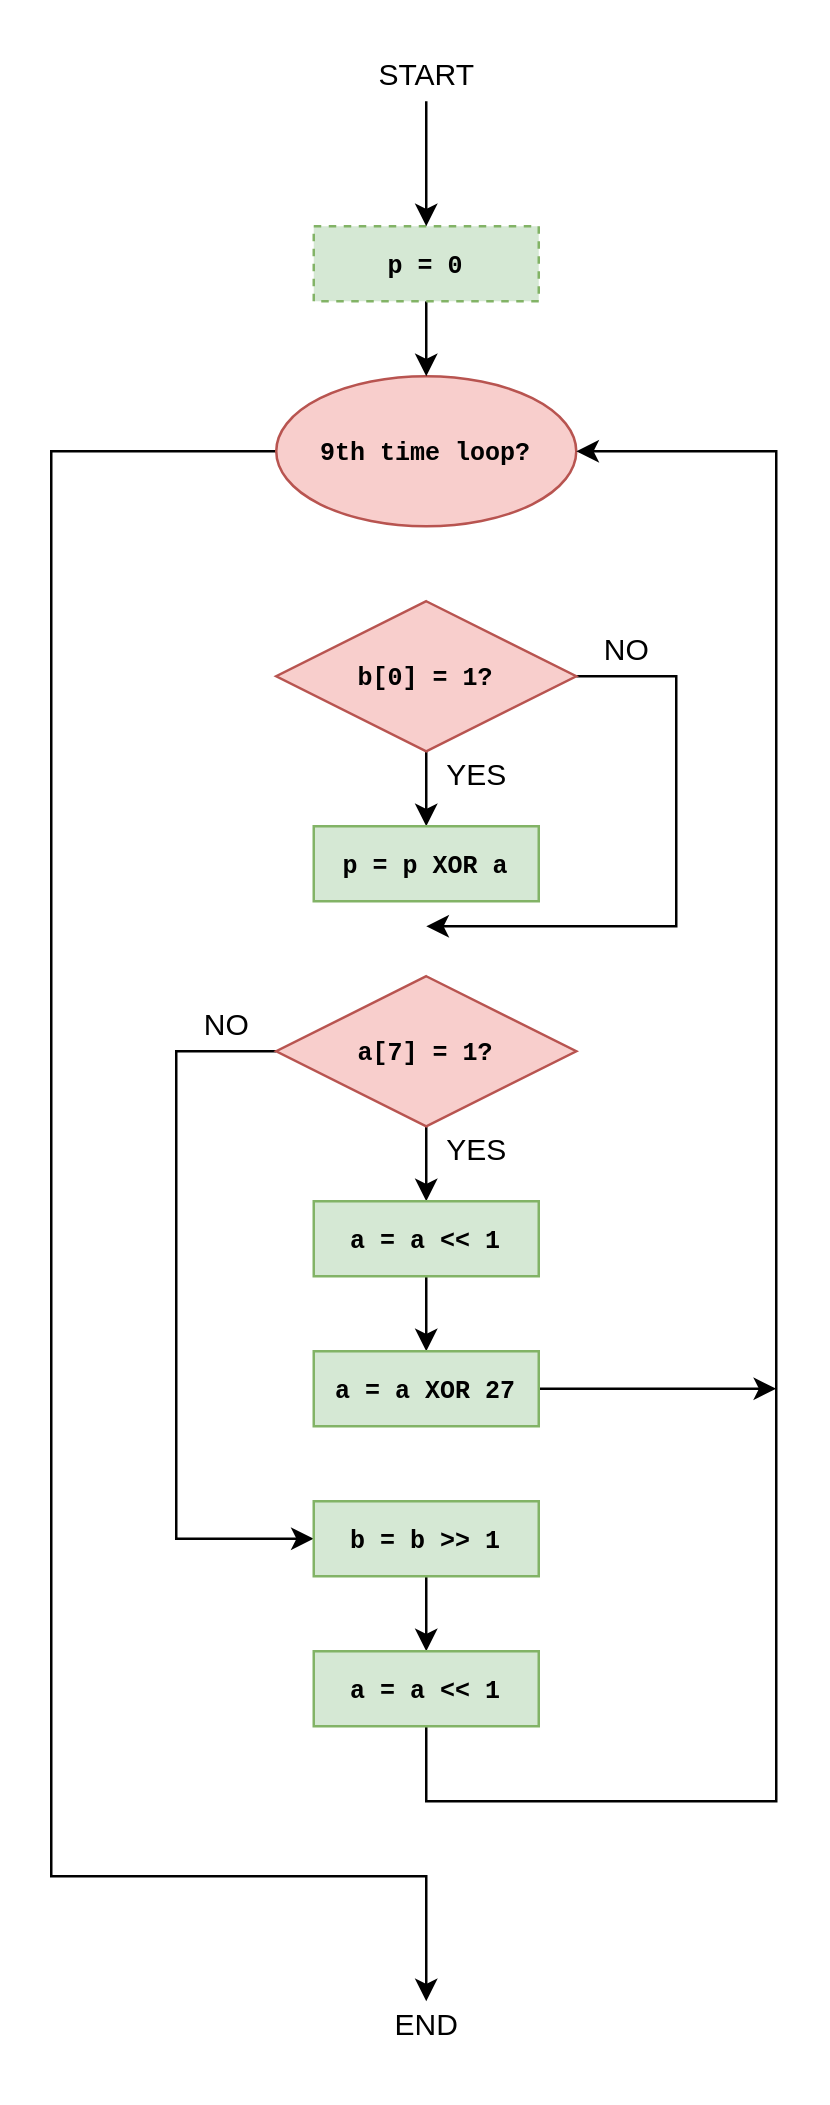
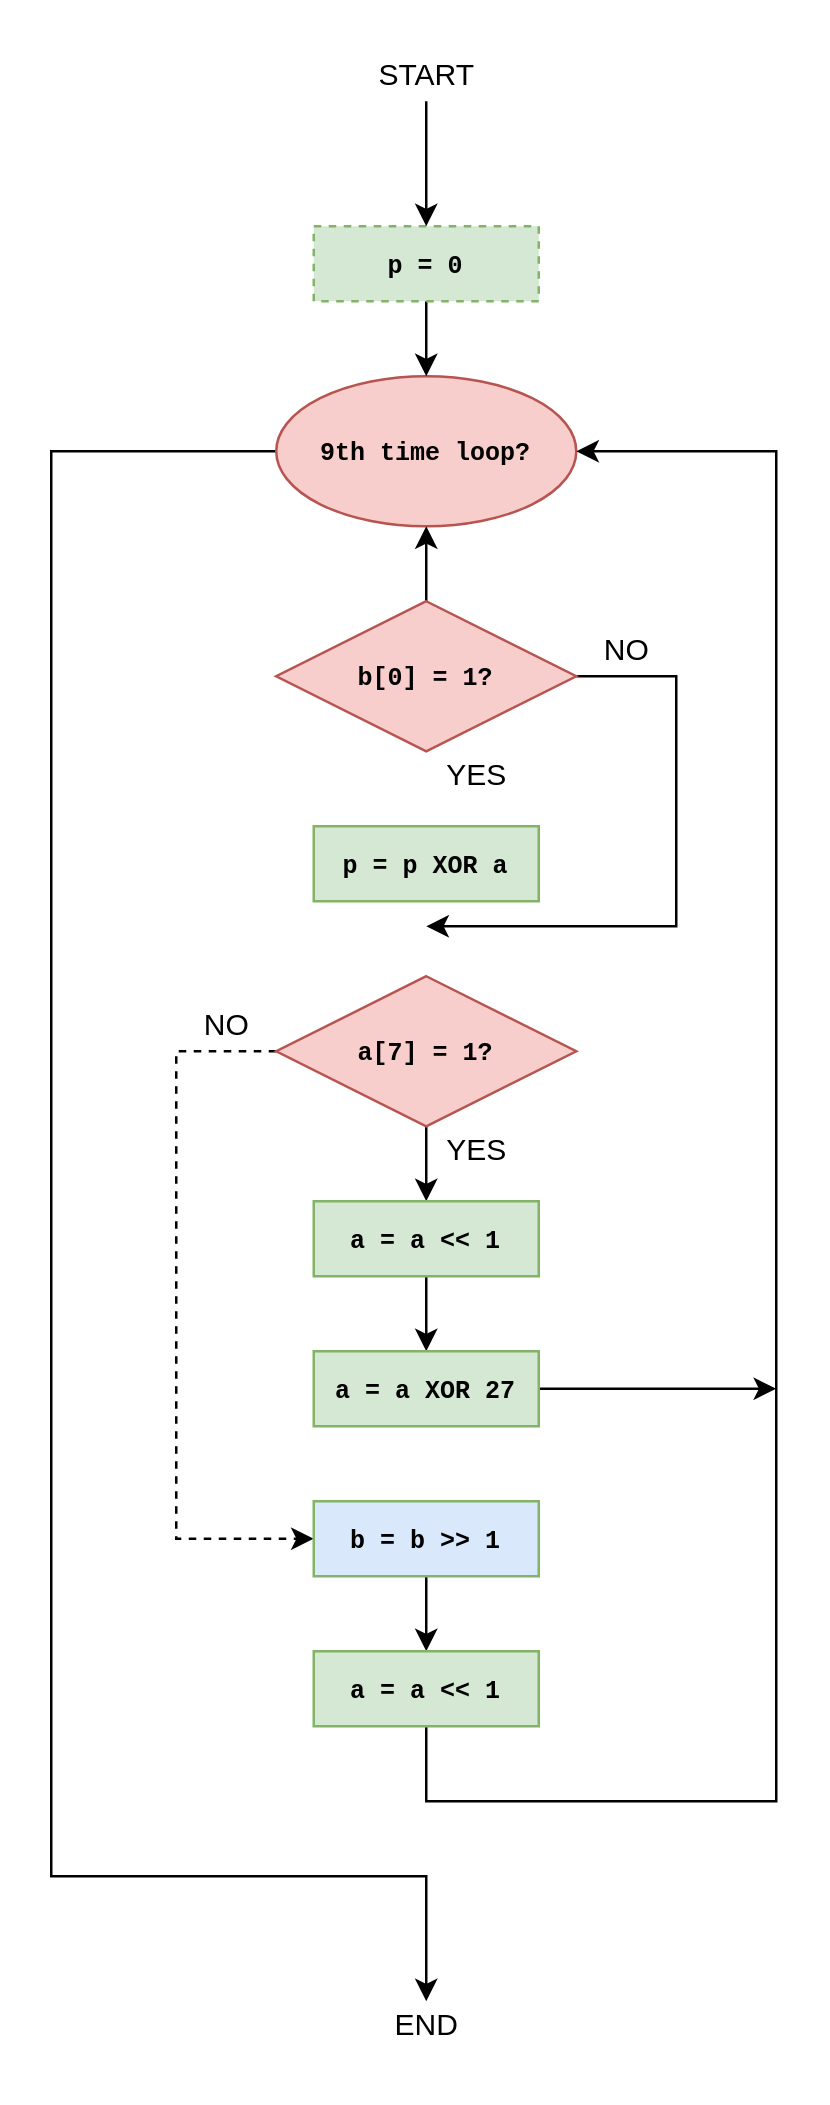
edge "b[0] = 1?" -> "p = p XOR a": now "b[0] = 1?" -> "9th time loop?"
edge "a[7] = 1?" -> "b = b >> 1": style solid -> dashed
node "b = b >> 1": fillcolor #d5e8d4 -> #dae8fc
